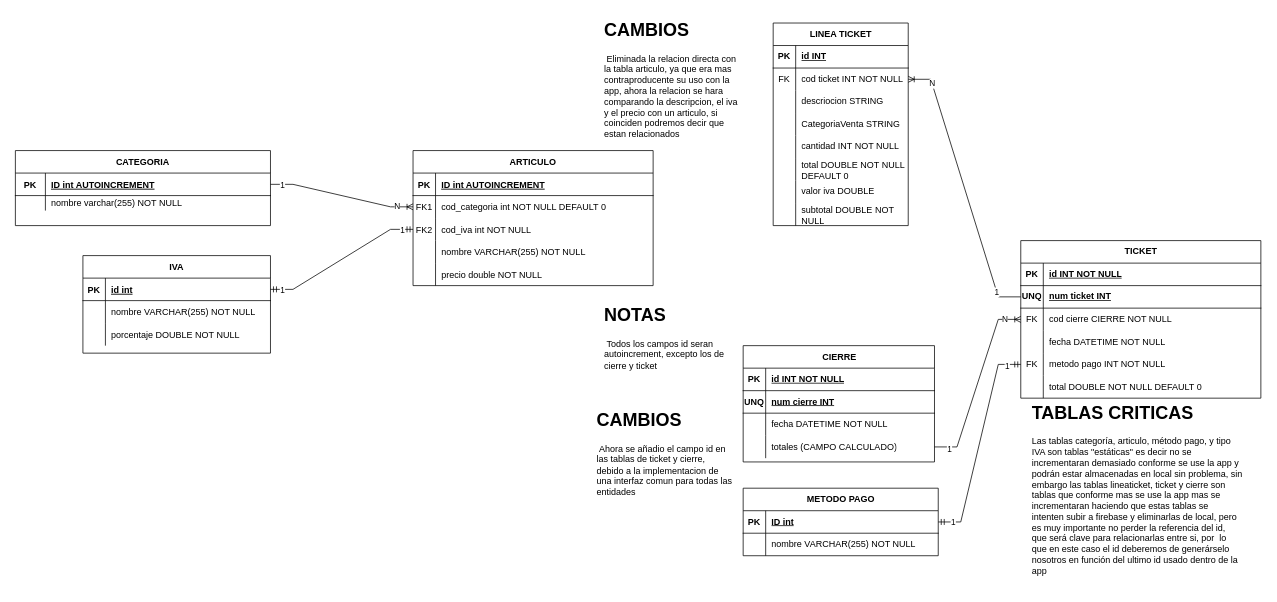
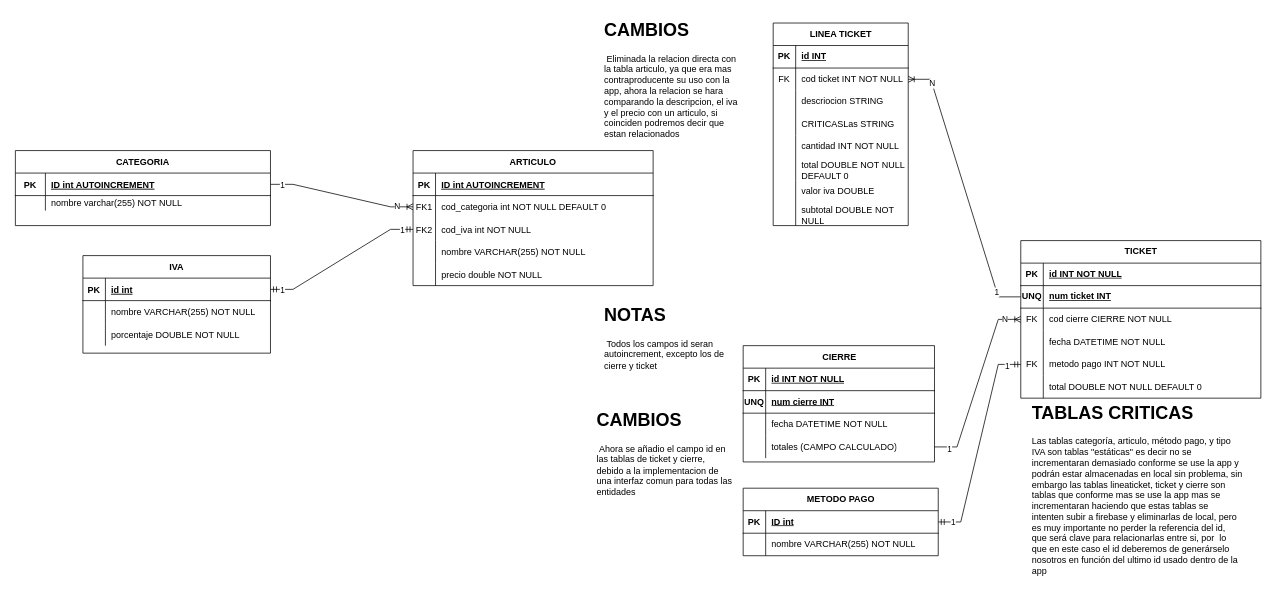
node "CategoriaVenta STRING": label "CategoriaVenta STRING" -> "CRITICASLas STRING"
